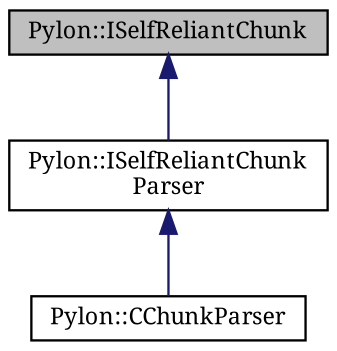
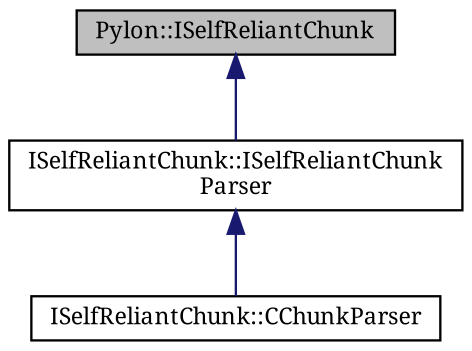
node "Pylon::ISelfReliantChunk Parser": label "Pylon::ISelfReliantChunk Parser" -> "ISelfReliantChunk::ISelfReliantChunk Parser"
node "Pylon::CChunkParser": label "Pylon::CChunkParser" -> "ISelfReliantChunk::CChunkParser"
